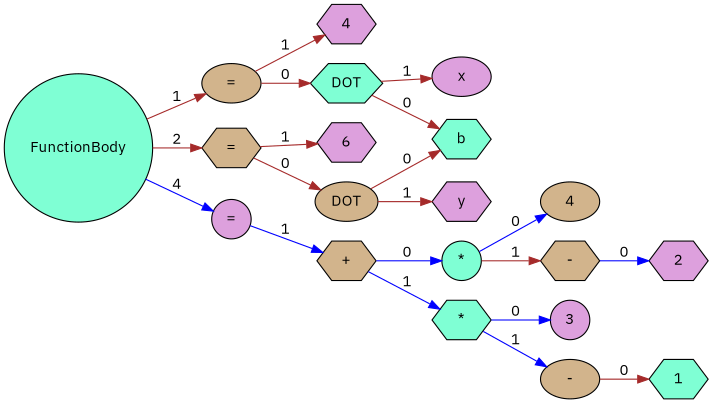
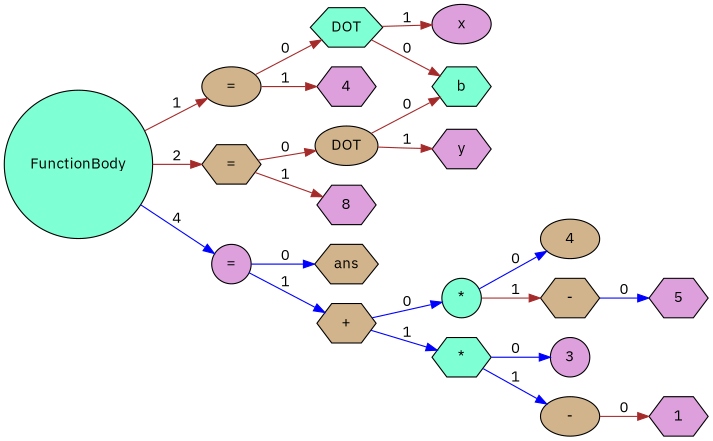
node "6": label "6" -> "8"
node "2": label "2" -> "5"
node "ans": added
node "1": fillcolor aquamarine -> plum
